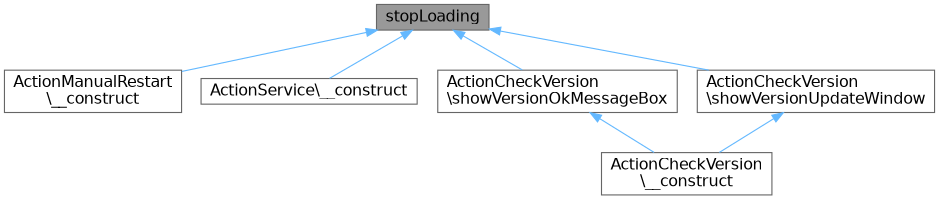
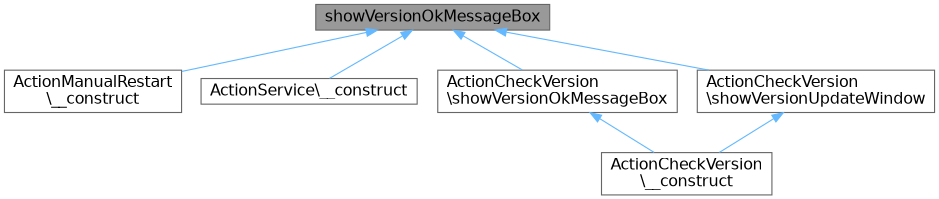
node "stopLoading": label "stopLoading" -> "showVersionOkMessageBox"
